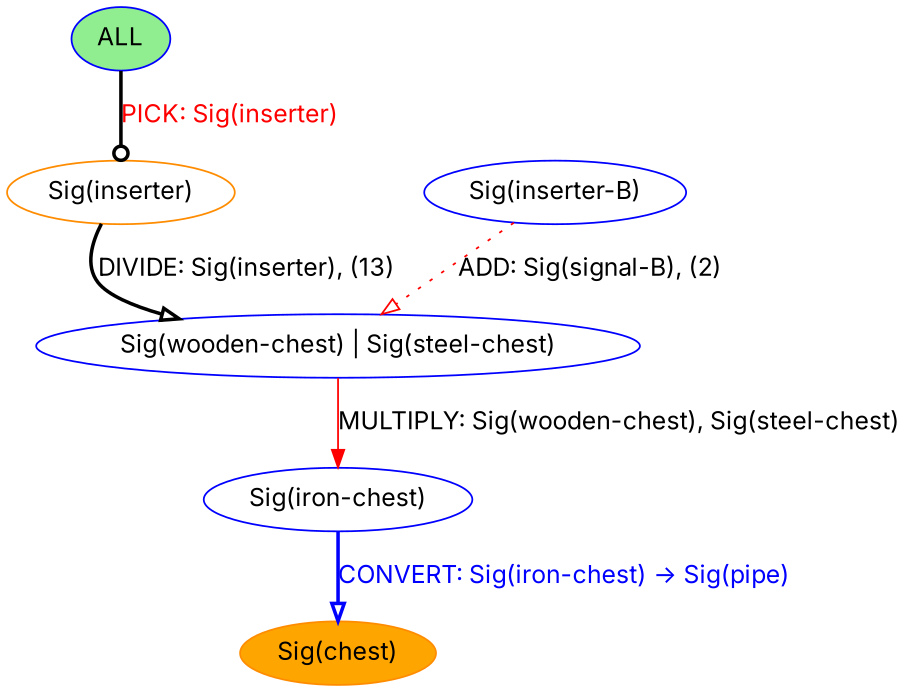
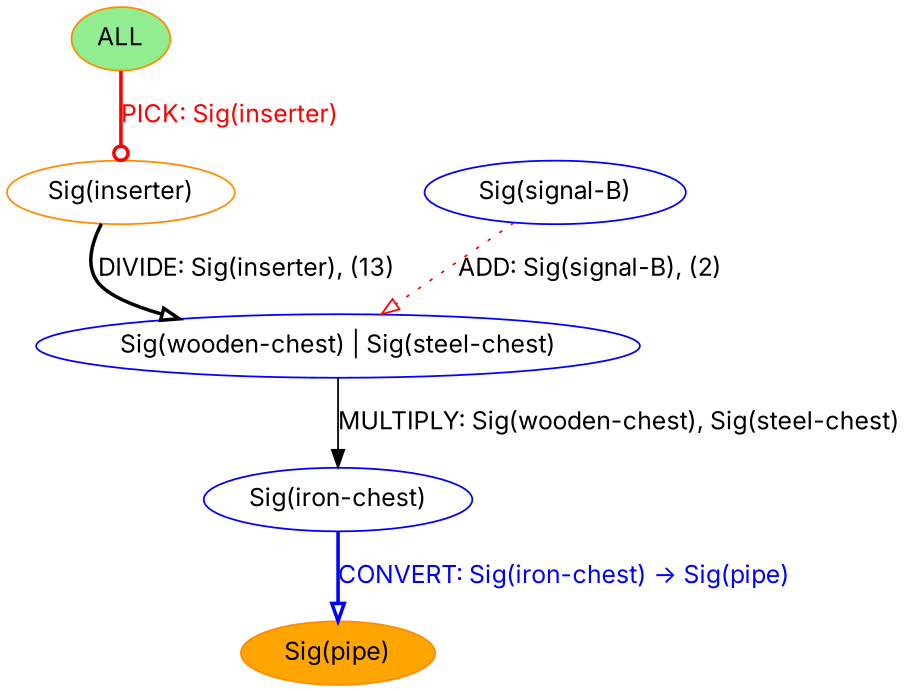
node "ALL": color blue -> darkorange
edge "ALL" -> "Sig(inserter)": color black -> red
node "Sig(inserter-B)": label "Sig(inserter-B)" -> "Sig(signal-B)"
edge "Sig(wooden-chest) | Sig(steel-chest)" -> "Sig(iron-chest)": color red -> black
node "Sig(chest)": label "Sig(chest)" -> "Sig(pipe)"
